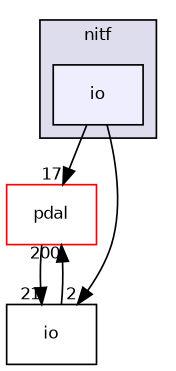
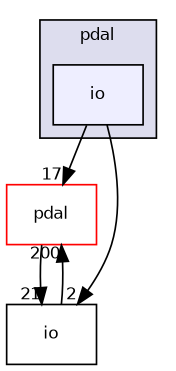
cluster "nitf": label "nitf" -> "pdal"
